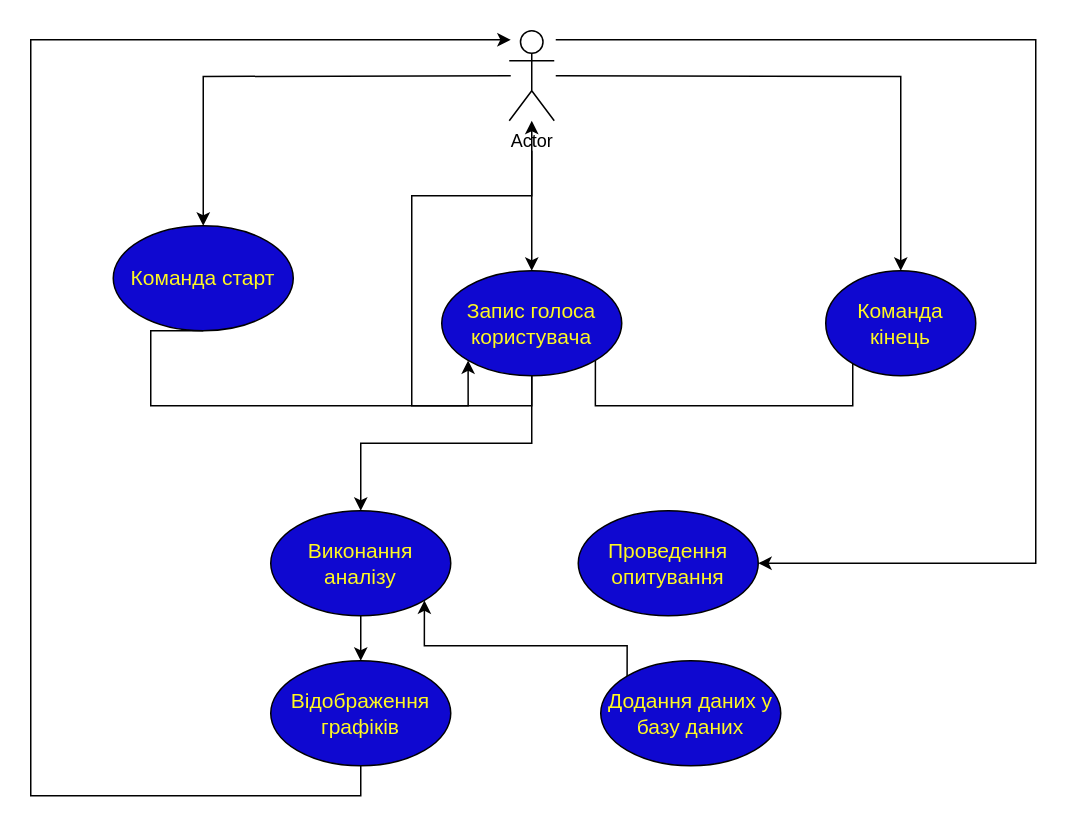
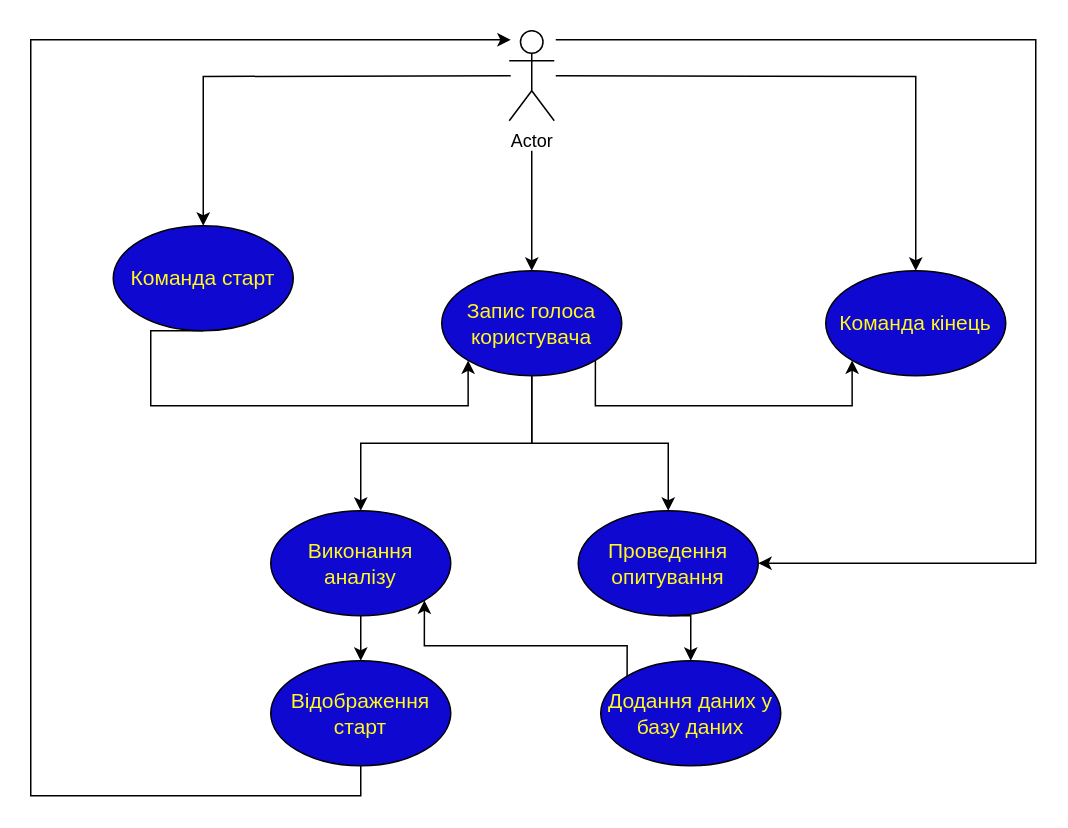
edge "Запис голоса користувача" -> "Actor": now "Запис голоса користувача" -> "Проведення опитування"
node "Команда кінець": size 150x105 -> 180x105
edge "Проведення опитування" -> "Додання даних у базу даних": added
node "Відображення графіків": label "Відображення графіків" -> "Відображення старт"
